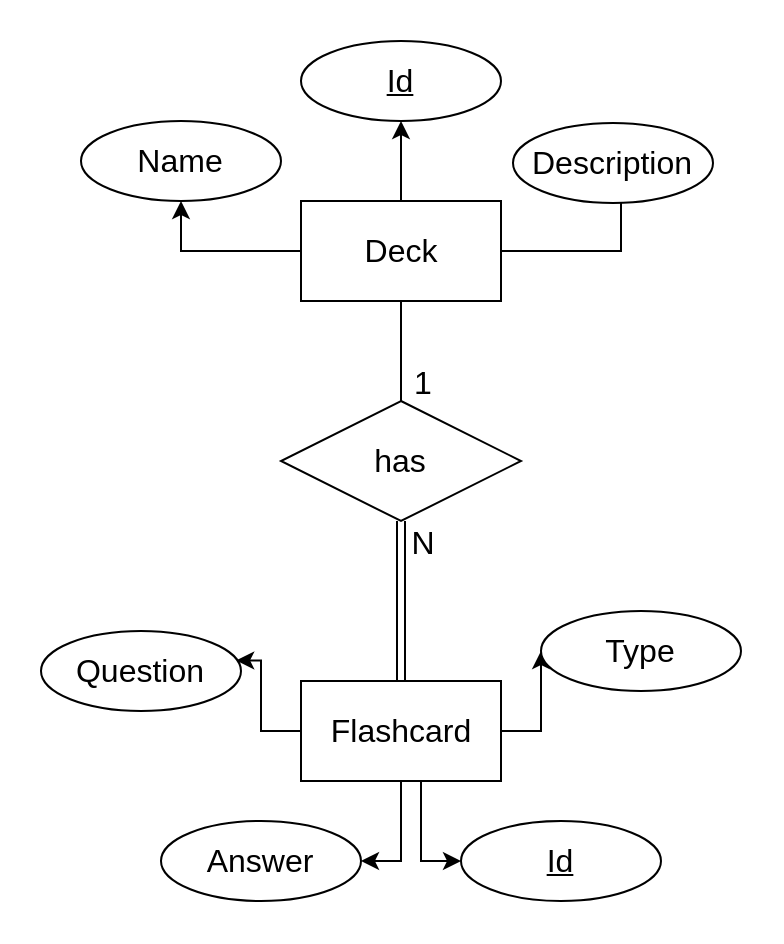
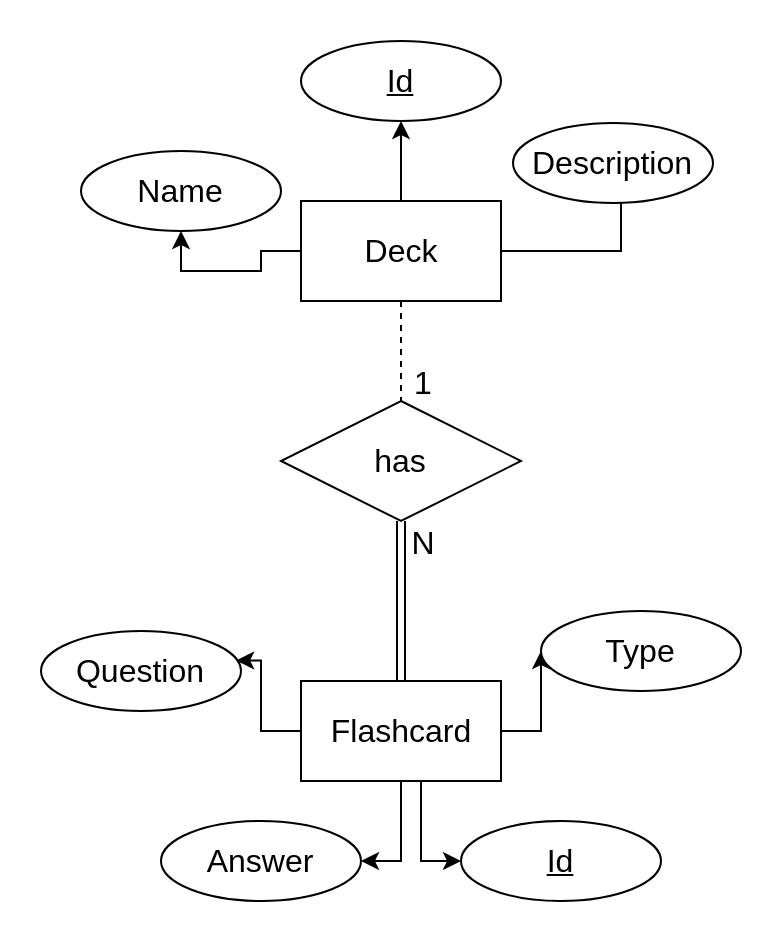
node "Name": moved (181, 161) -> (181, 191)
edge "Deck" -- "has": style solid -> dashed
